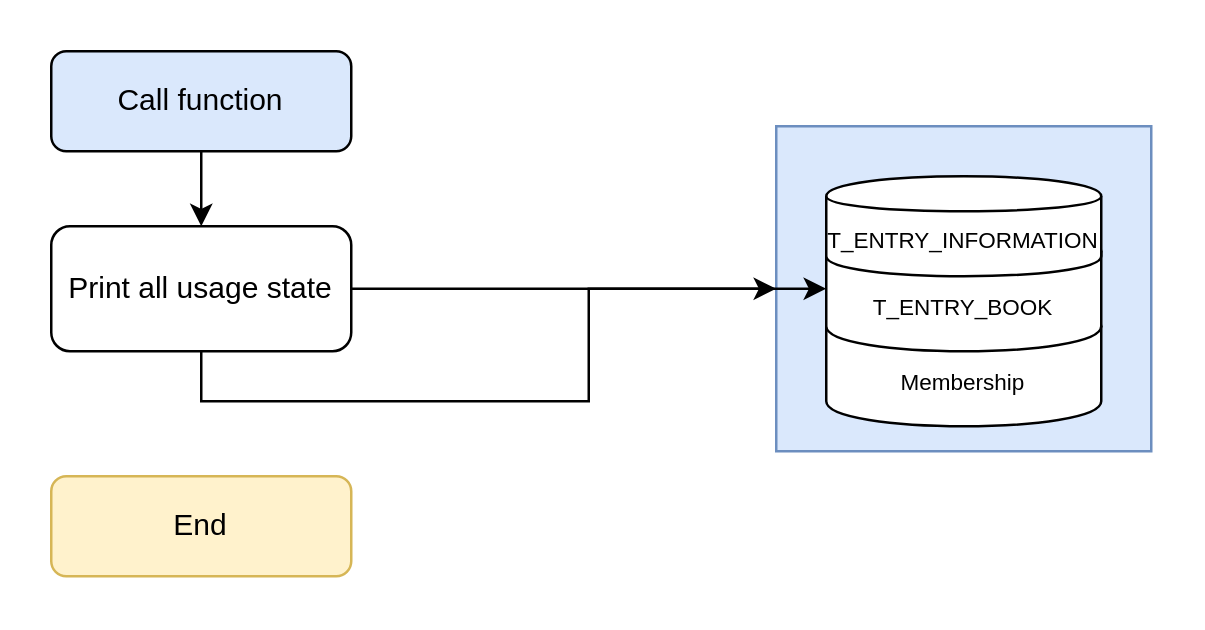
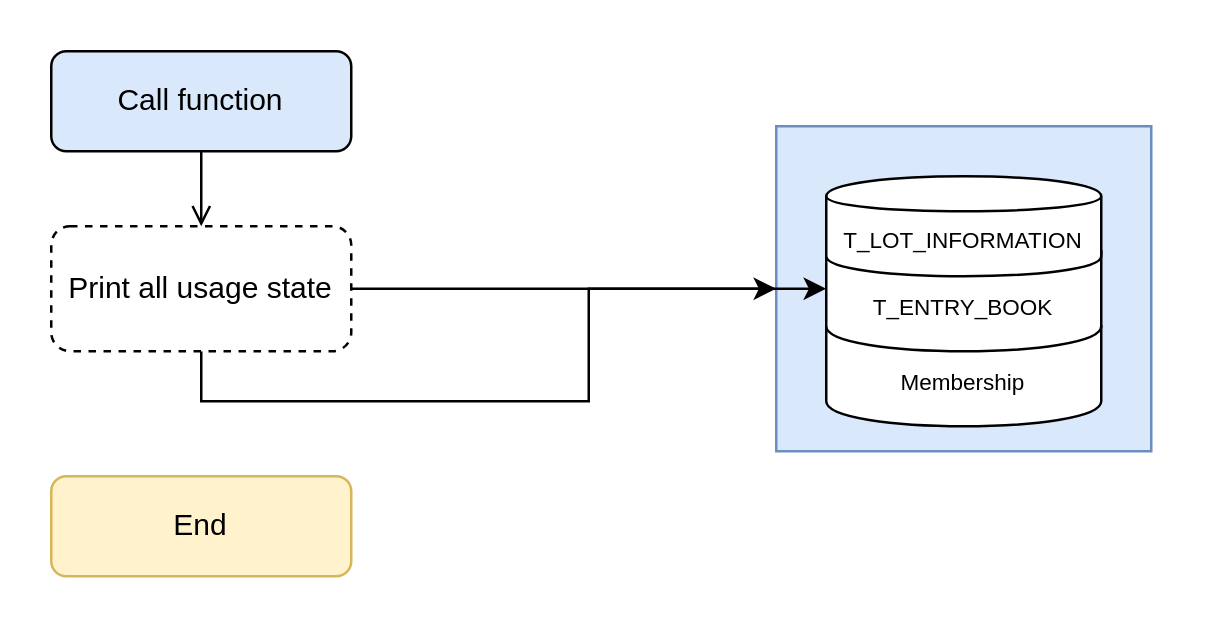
edge "Call function" -> "Print all usage state": arrowhead classic -> open
node "T_ENTRY_INFORMATION": label "T_ENTRY_INFORMATION" -> "T_LOT_INFORMATION"
node "Print all usage state": style solid -> dashed
